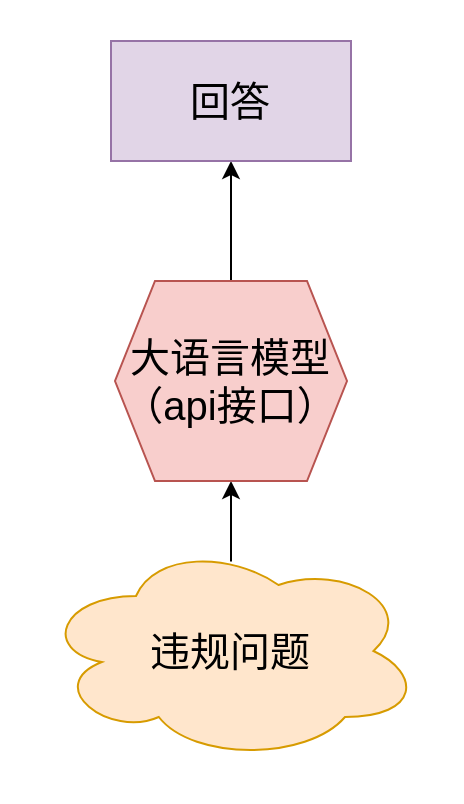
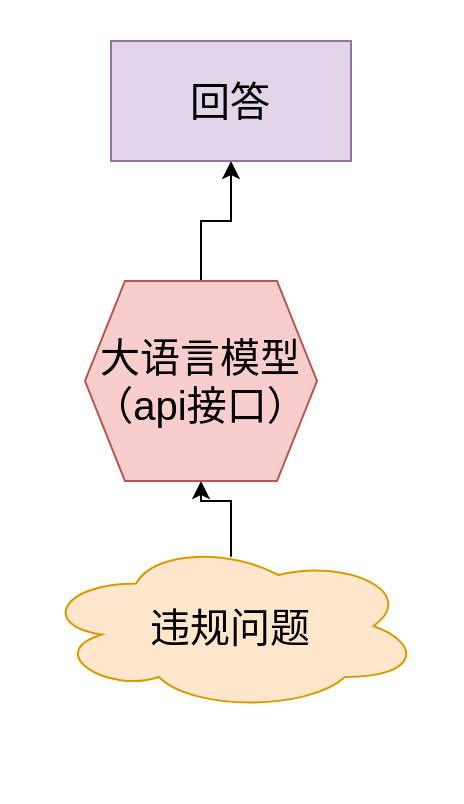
node "大语言模型 （api接口）": moved (231, 381) -> (201, 381)
node "违规问题": size 380x220 -> 380x170
